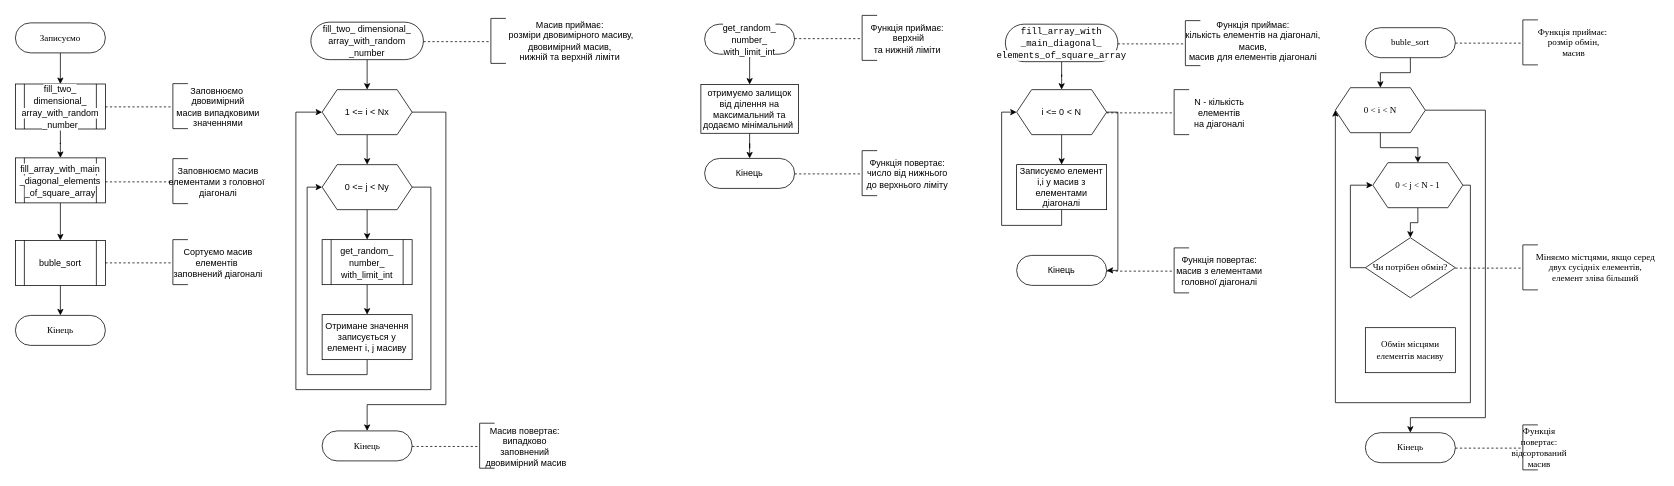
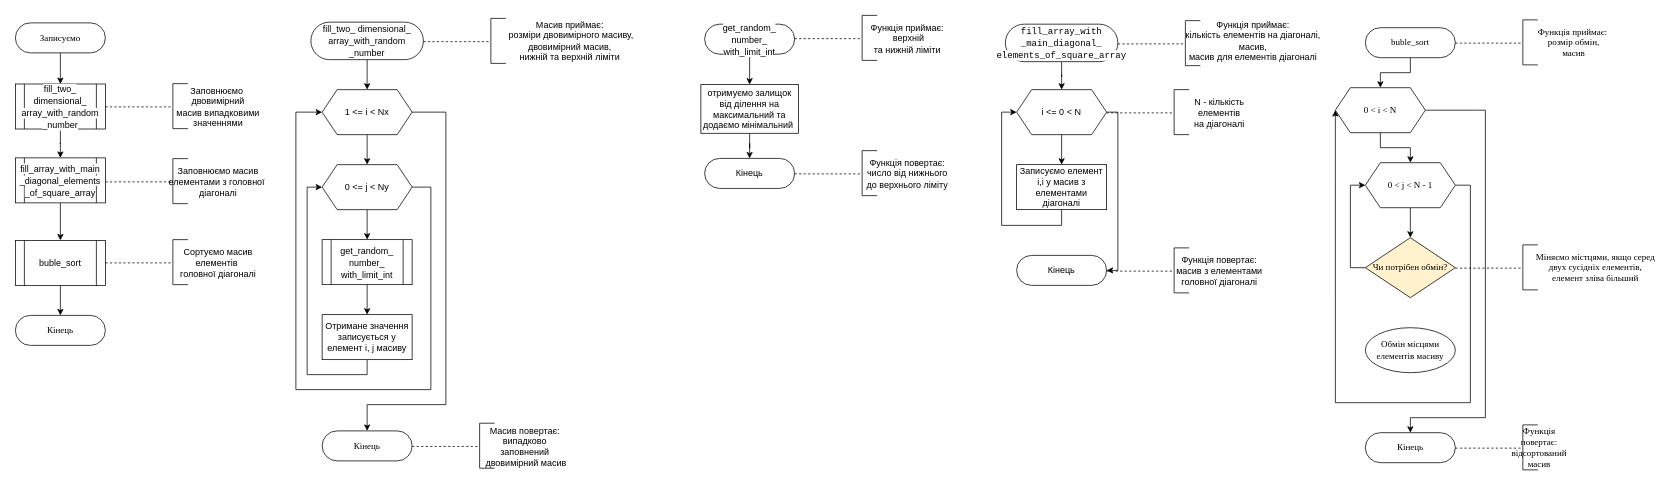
node "0 < j < N - 1": moved (1418, 185) -> (1410, 185)
node "Сортуємо масив елементів заповнений діагоналі": label "Сортуємо масив елементів заповнений діагоналі" -> "Сортуємо масив елементів головної діагоналі"
node "Чи потрібен обмін?": fillcolor #ffffff -> #fff2cc
node "Обмін місцями елементів масиву": shape rectangle -> ellipse
